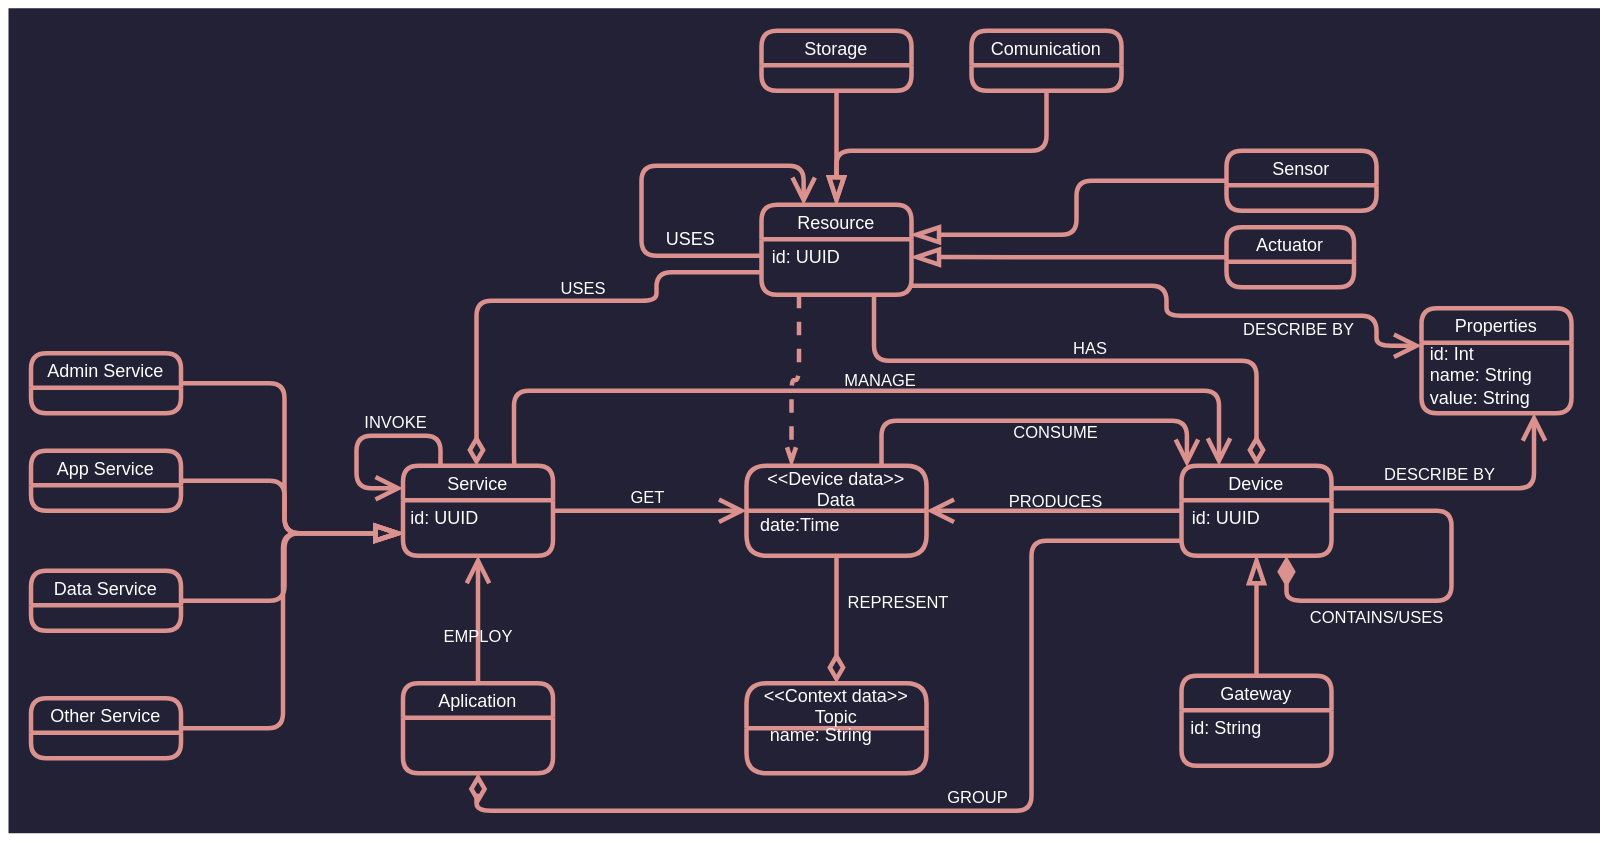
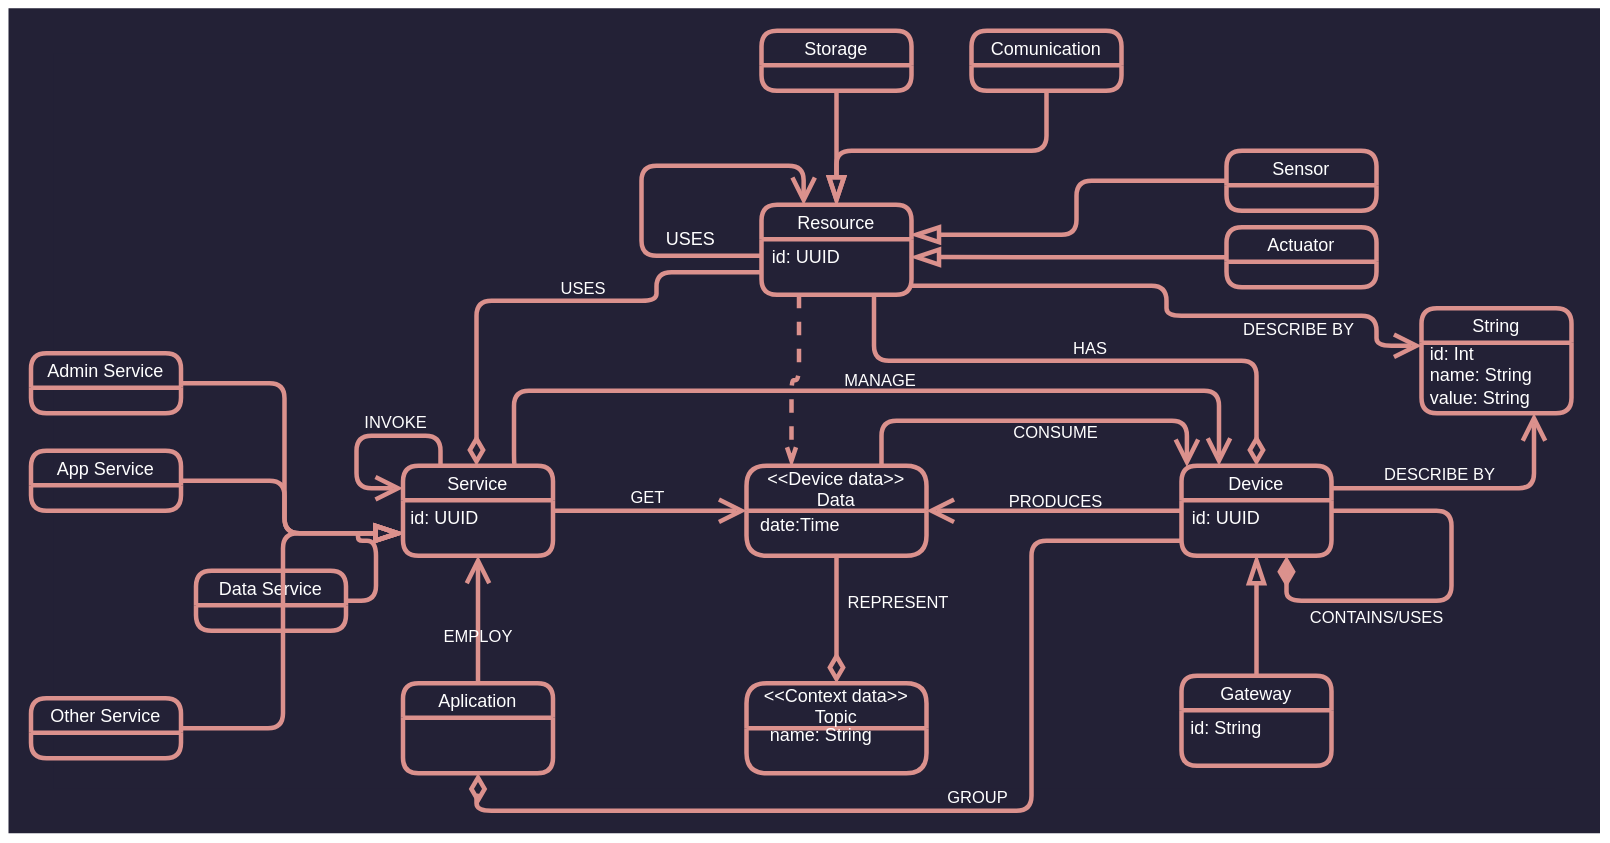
node "Actuator": size 128x60 -> 150x60
node "Properties": label "Properties" -> "String"
node "Data Service": moved (106, 601) -> (271, 601)
